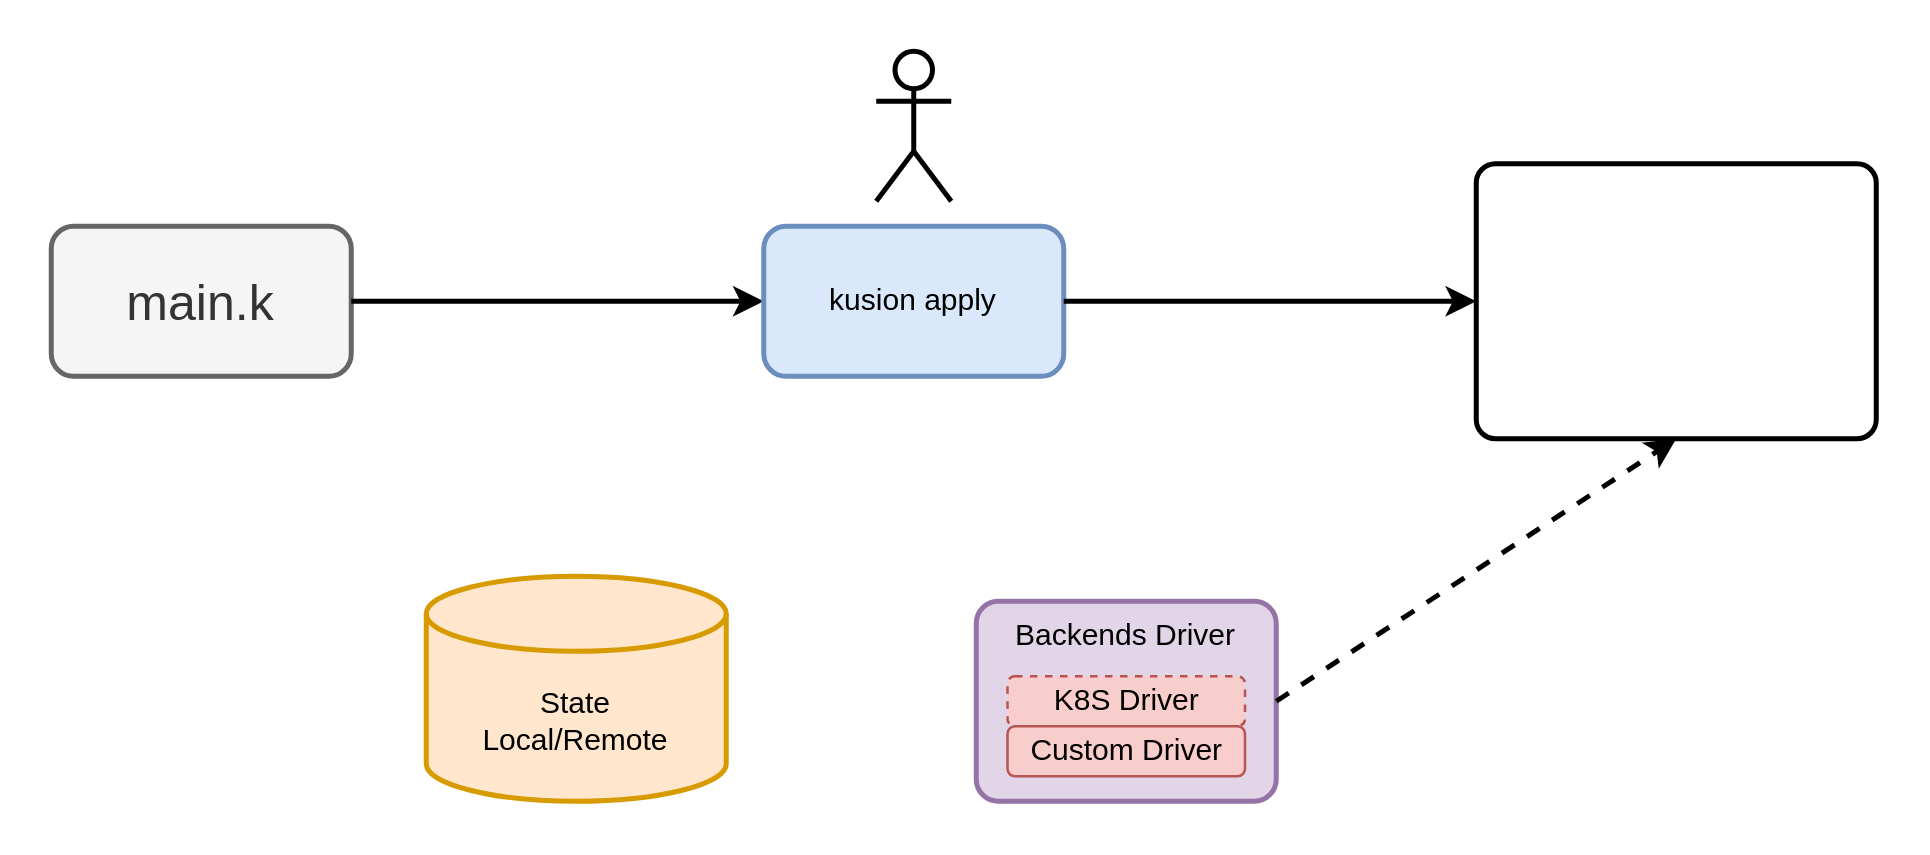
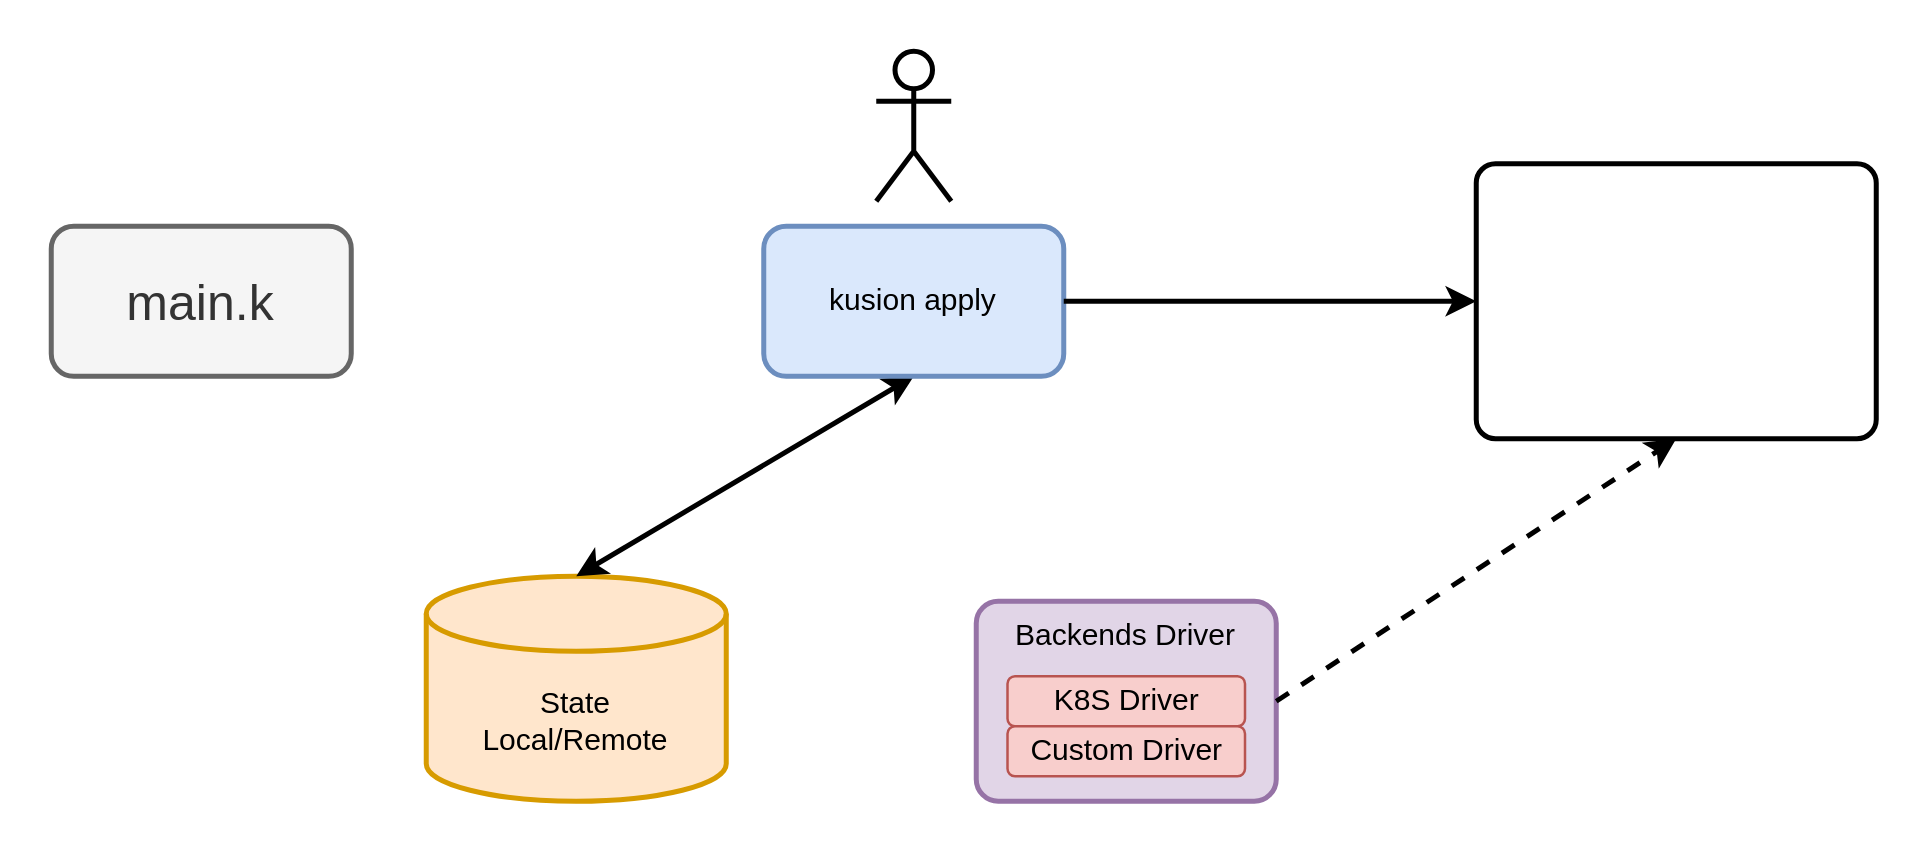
edge "main.k" -> "kusion apply": removed
edge "kusion apply" -- "State Local/Remote": added
node "K8S Driver": style dashed -> solid
